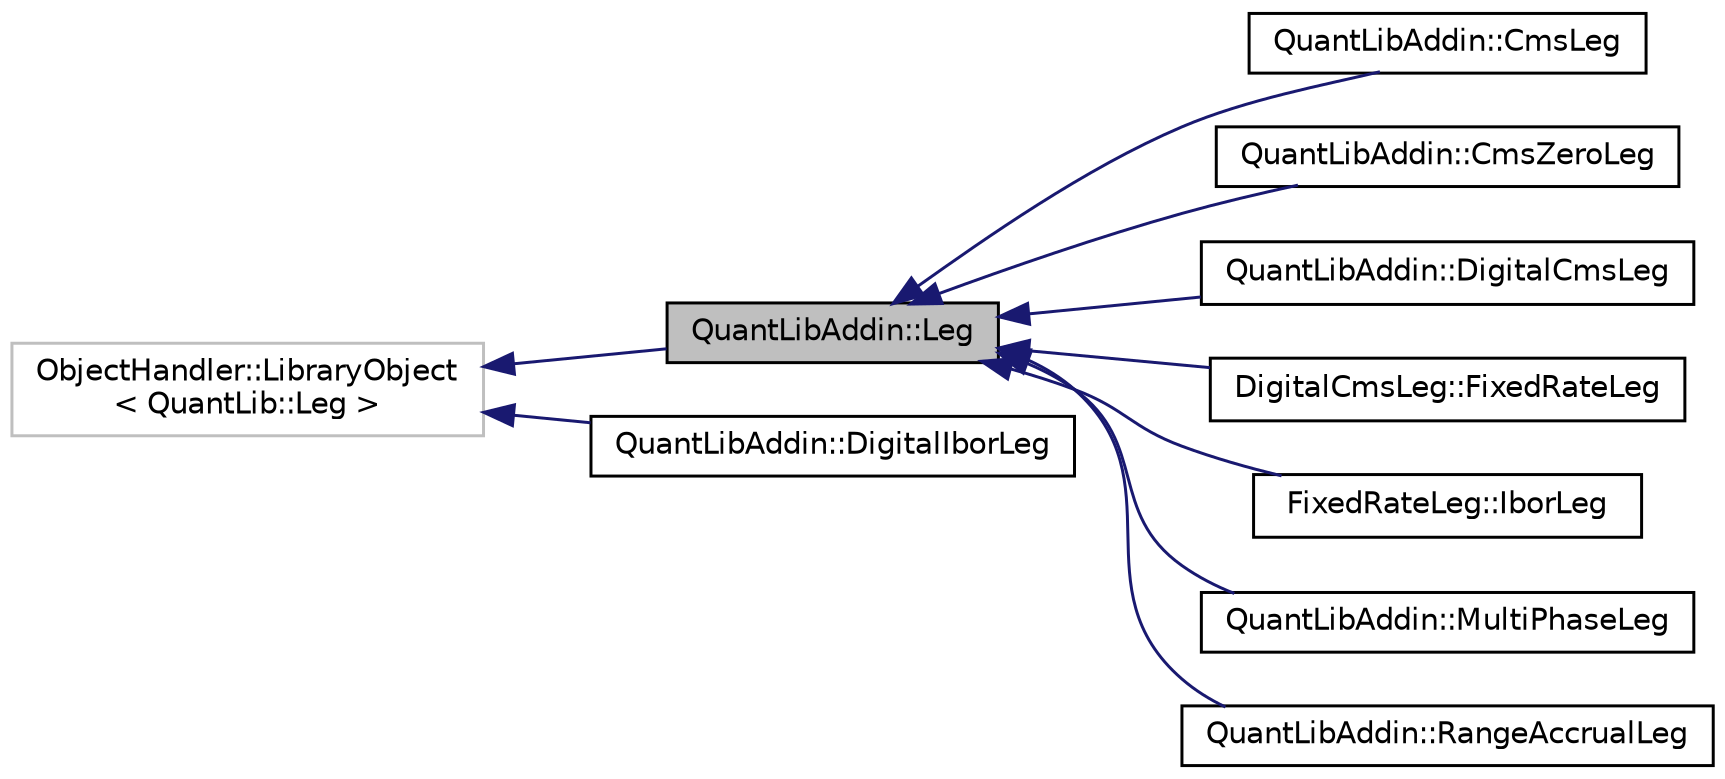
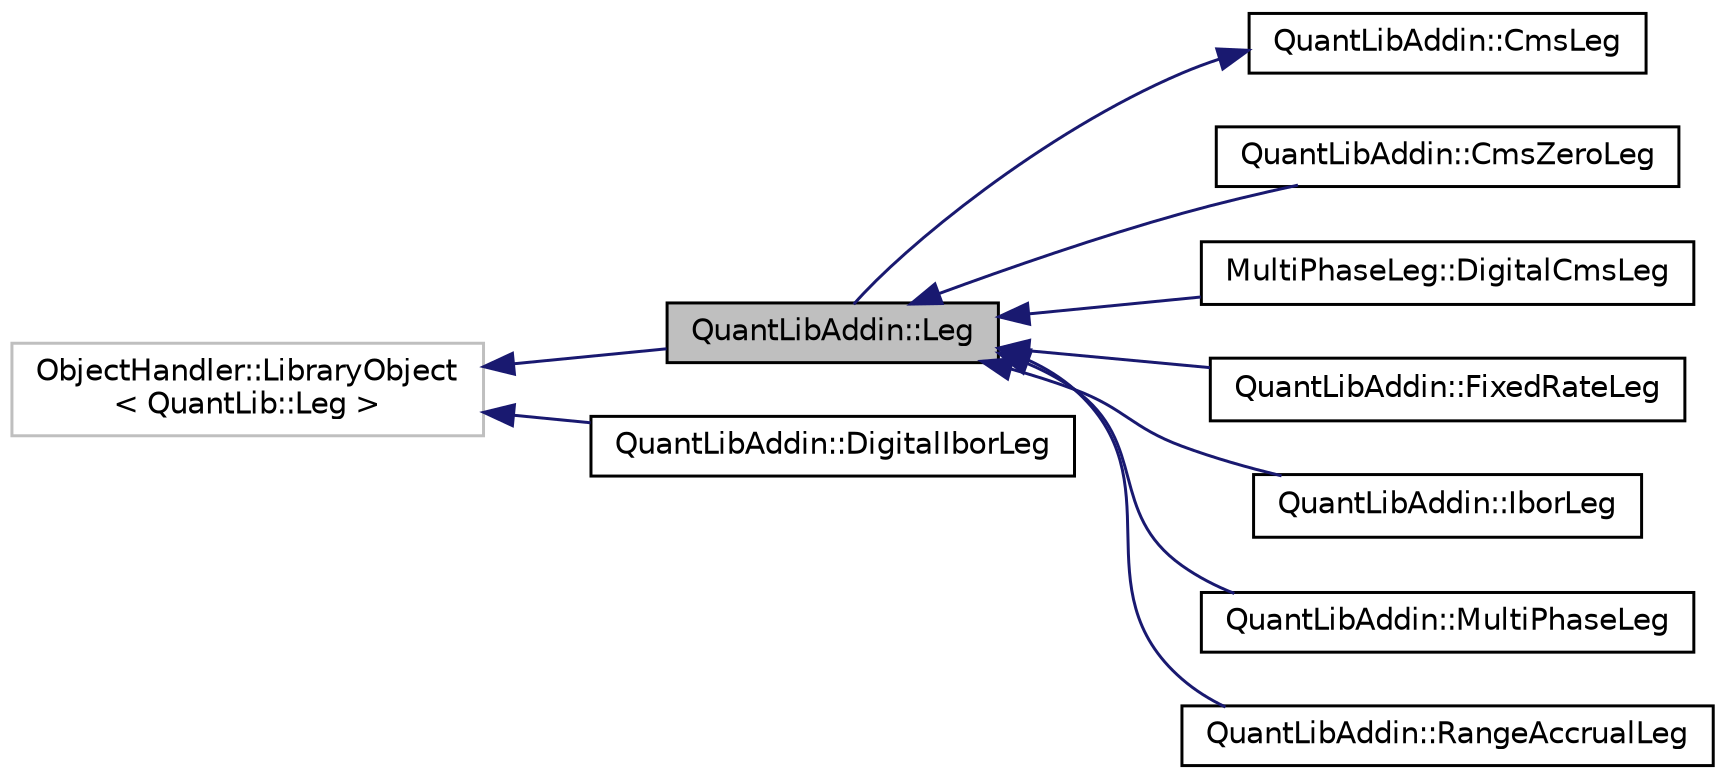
edge "QuantLibAddin::CmsLeg" -> "QuantLibAddin::Leg": reversed
node "QuantLibAddin::DigitalCmsLeg": label "QuantLibAddin::DigitalCmsLeg" -> "MultiPhaseLeg::DigitalCmsLeg"
node "DigitalCmsLeg::FixedRateLeg": label "DigitalCmsLeg::FixedRateLeg" -> "QuantLibAddin::FixedRateLeg"
node "FixedRateLeg::IborLeg": label "FixedRateLeg::IborLeg" -> "QuantLibAddin::IborLeg"
